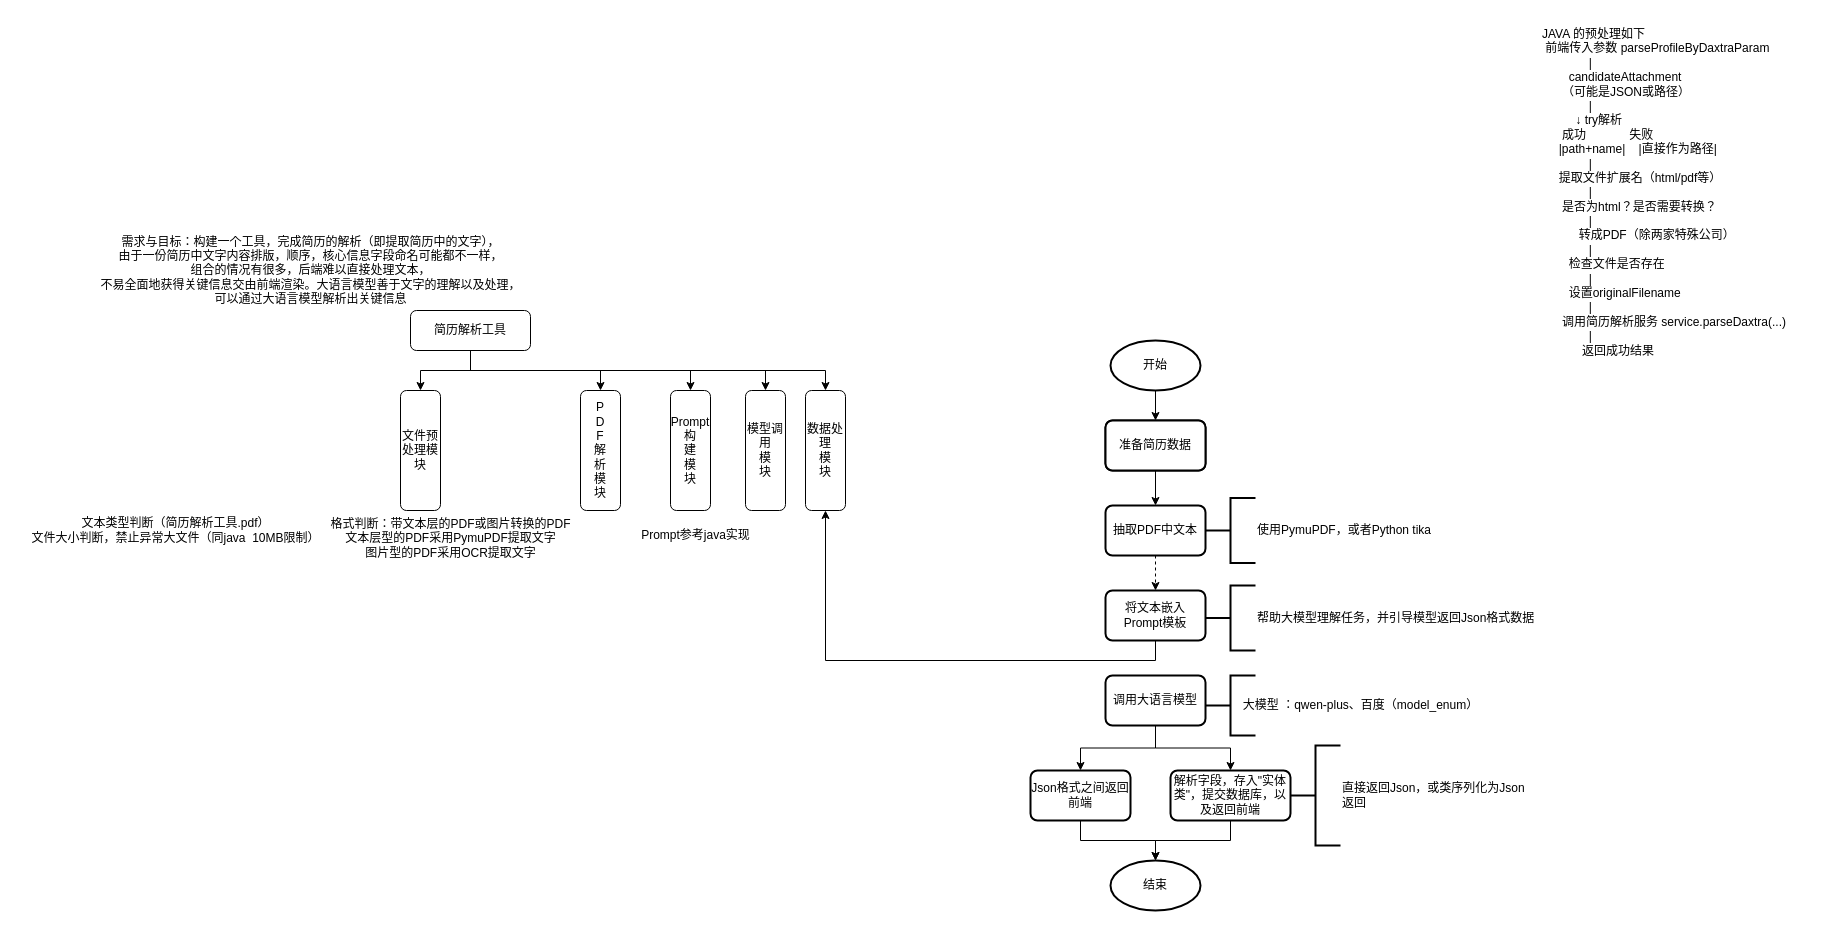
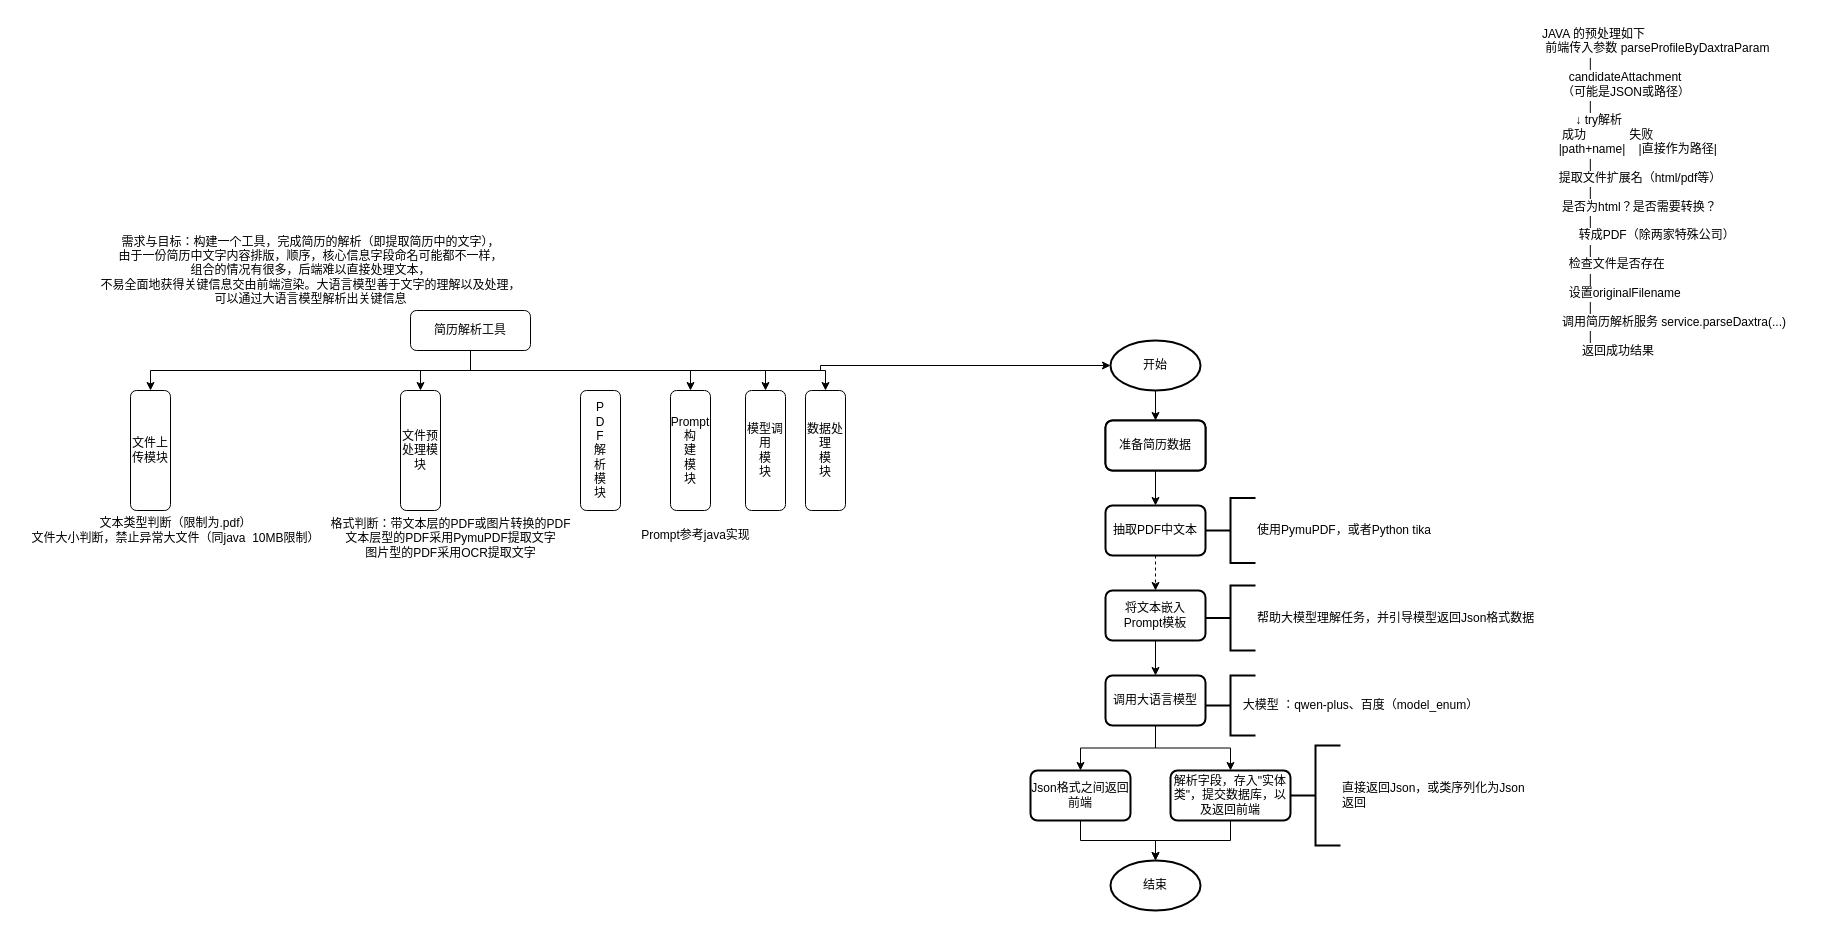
edge "简历解析工具" -> "文件上传模块": added
edge "简历解析工具" -> "P D F 解 析 模 块": now "简历解析工具" -> "开始"
node "文件上传模块": added
node "文本类型判断（简历解析工具.pdf） 文件大小判断，禁止异常大文件（同java 10MB限制）": label "文本类型判断（简历解析工具.pdf） 文件大小判断，禁止异常大文件（同java 10MB限制）" -> "文本类型判断（限制为.pdf） 文件大小判断，禁止异常大文件（同java 10MB限制）"
edge "将文本嵌入Prompt模板" -> "数据处理 模 块": now "将文本嵌入Prompt模板" -> "调用大语言模型"
